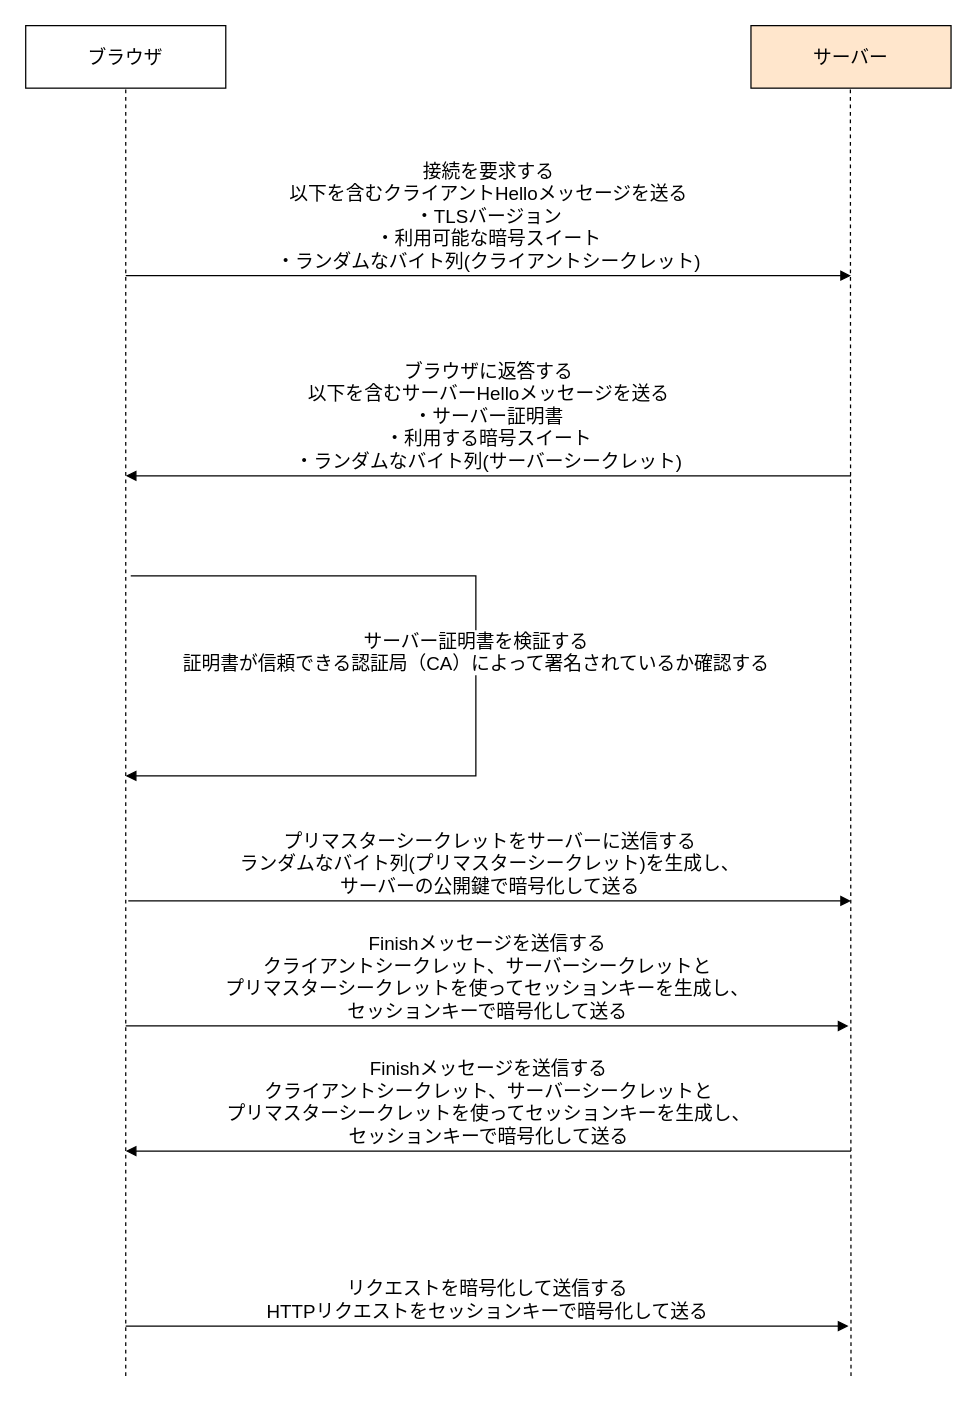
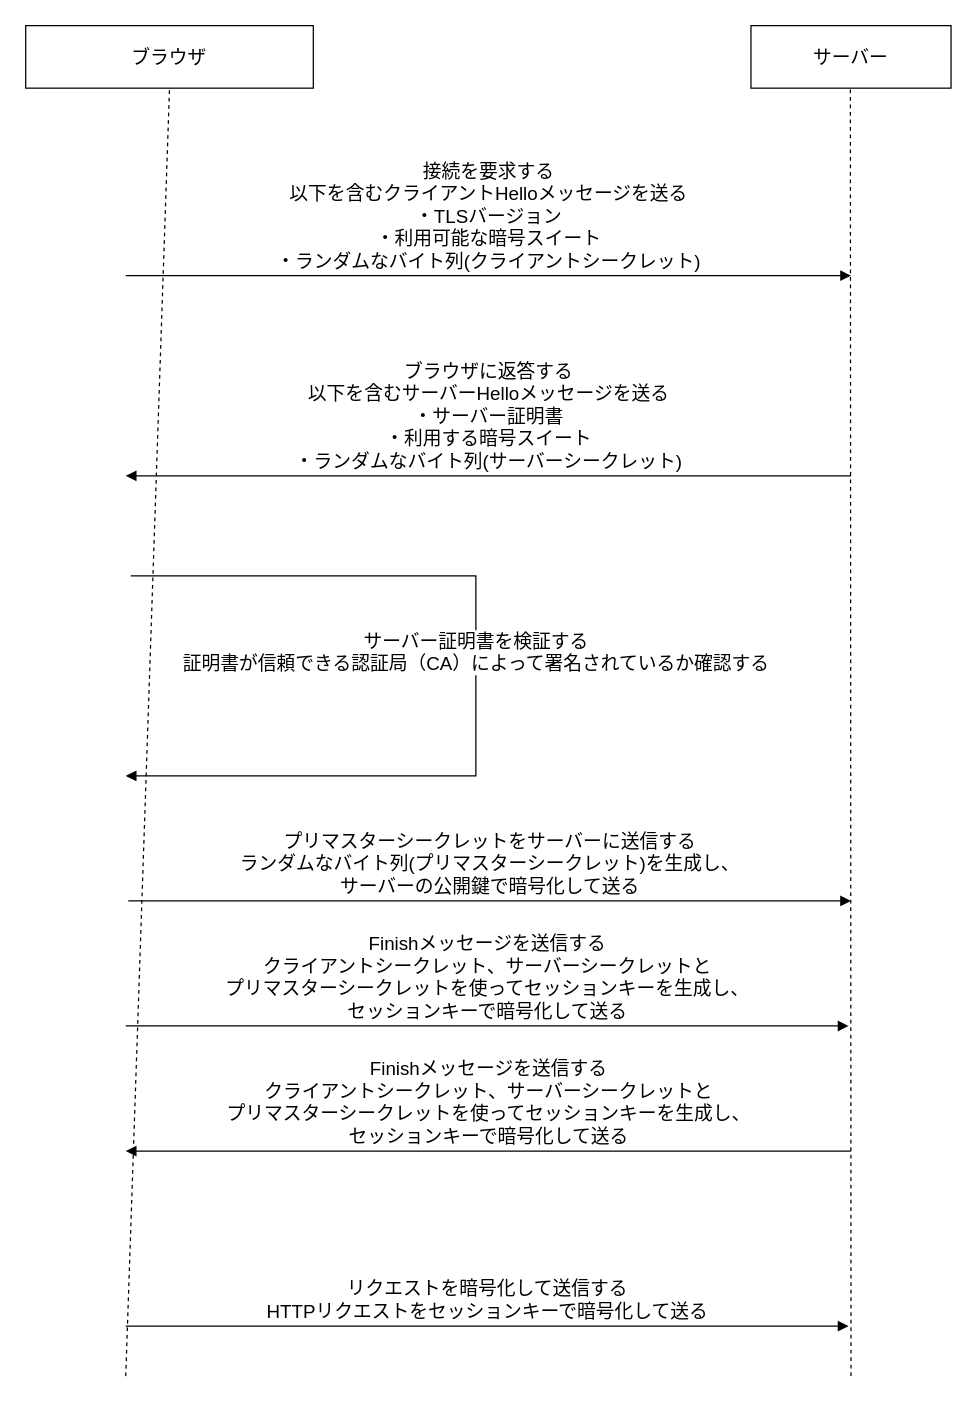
node "ブラウザ": size 200x63 -> 288x63
node "サーバー": fillcolor #ffe6cc -> #ffffff
